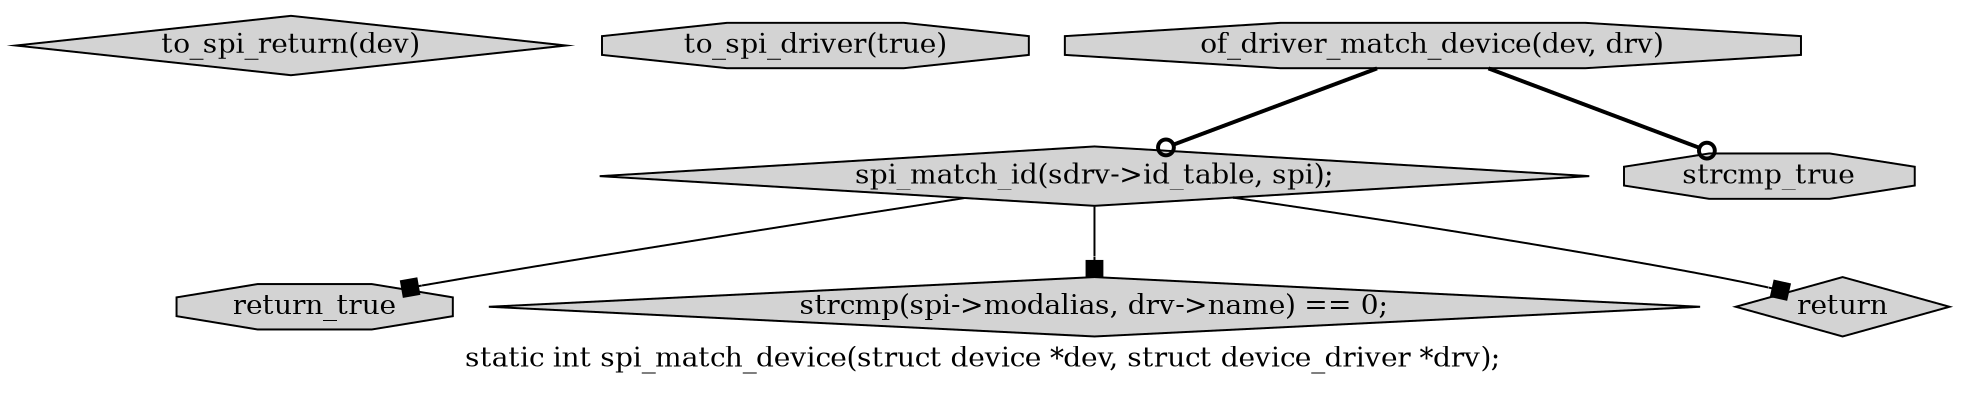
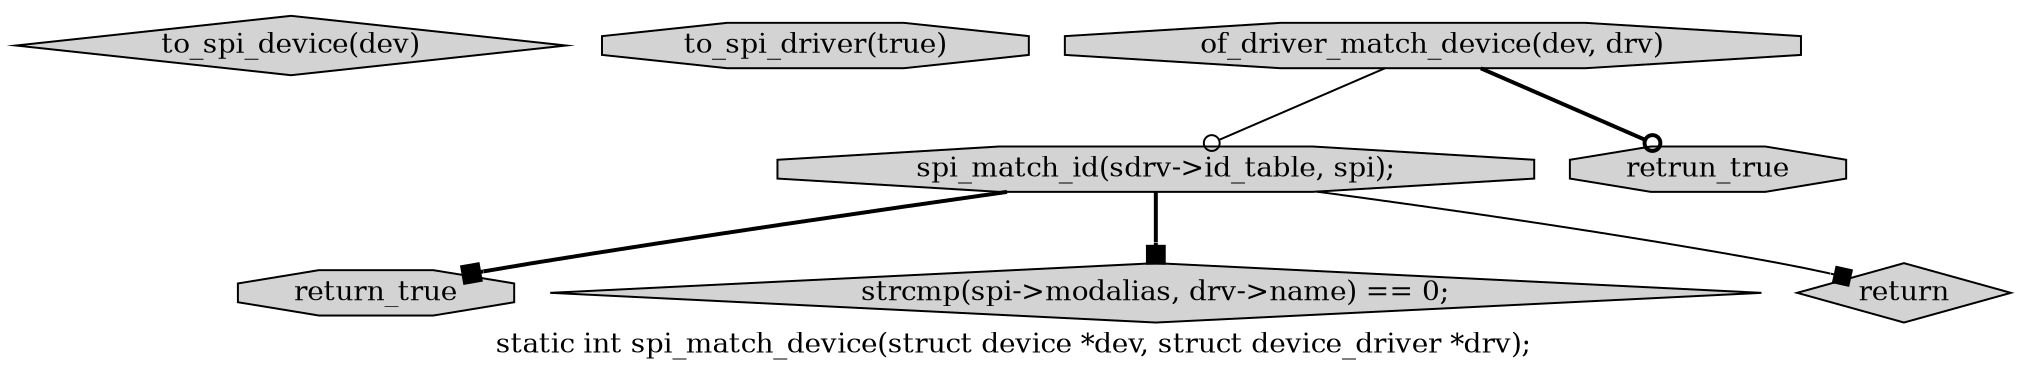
node "to_spi_return(dev)": label "to_spi_return(dev)" -> "to_spi_device(dev)"
edge "of_driver_match_device(dev, drv)" -> "spi_match_id(sdrv->id_table, spi);": style bold -> solid
node "spi_match_id(sdrv->id_table, spi);": shape diamond -> octagon
node "strcmp_true": label "strcmp_true" -> "retrun_true"
edge "spi_match_id(sdrv->id_table, spi);" -> "strcmp(spi->modalias, drv->name) == 0;": style solid -> bold
edge "spi_match_id(sdrv->id_table, spi);" -> "return_true": style solid -> bold
